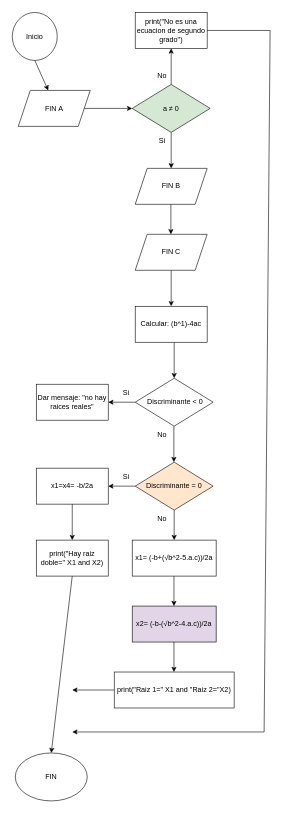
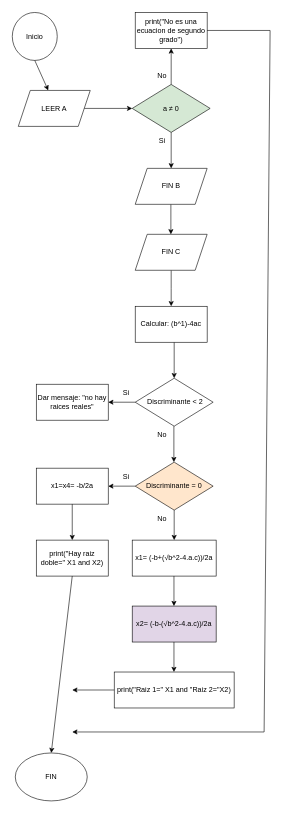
node "FIN A": label "FIN A" -> "LEER A"
node "Discriminante < 0": label "Discriminante < 0" -> "Discriminante < 2"
node "x1= (-b+(√b^2-5.a.c))/2a": label "x1= (-b+(√b^2-5.a.c))/2a" -> "x1= (-b+(√b^2-4.a.c))/2a"
